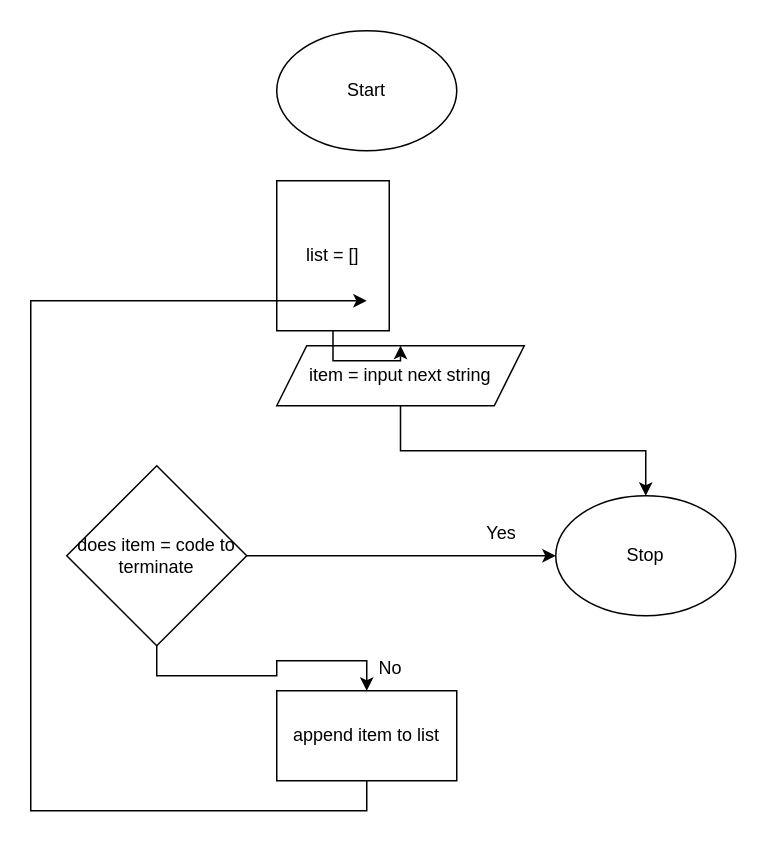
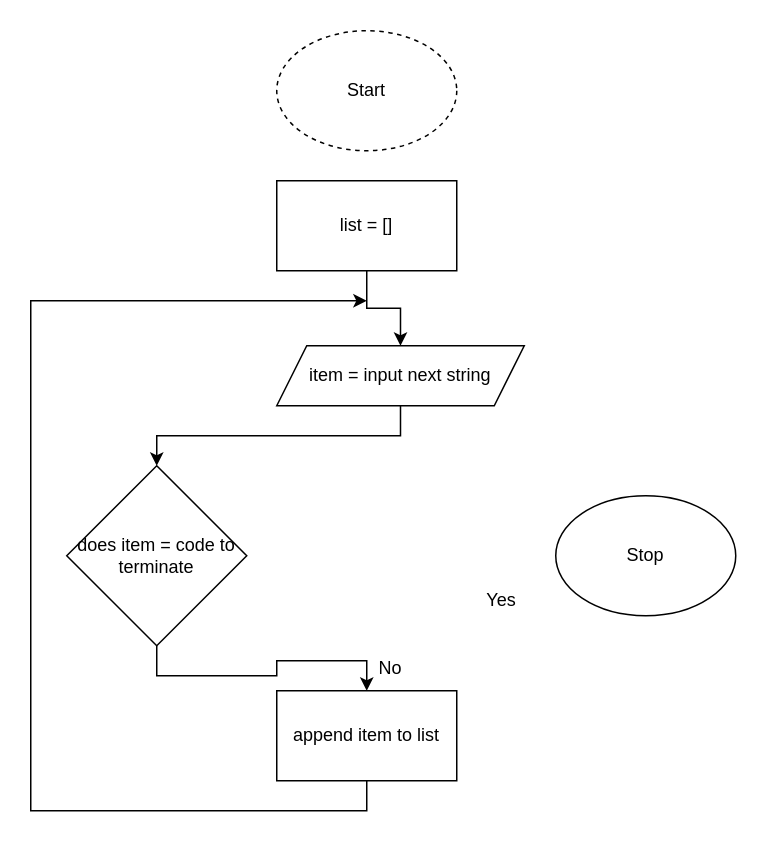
node "Start": style solid -> dashed
node "list = []": size 113x150 -> 180x90
edge "item = input next string" -> "Stop": now "item = input next string" -> "does item = code to terminate"
node "Yes": moved (502, 533) -> (502, 601)
edge "does item = code to terminate" -> "Stop": removed
